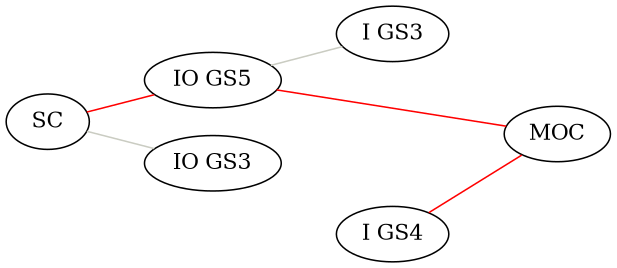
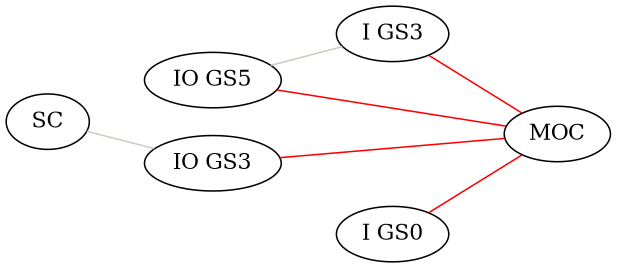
edge "I GS3" -- "MOC": added
edge "IO GS5" -- "SC": removed
edge "MOC" -- "IO GS3": added
node "I GS4": label "I GS4" -> "I GS0"
